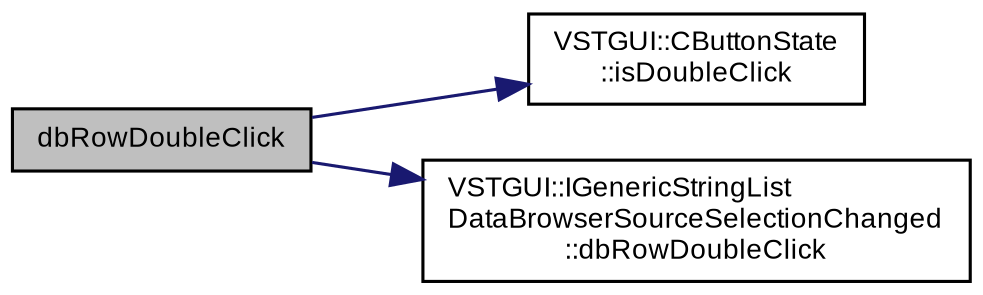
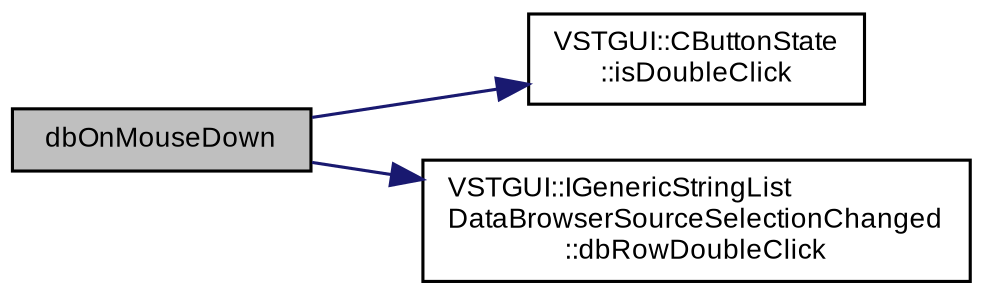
node "dbRowDoubleClick": label "dbRowDoubleClick" -> "dbOnMouseDown"
